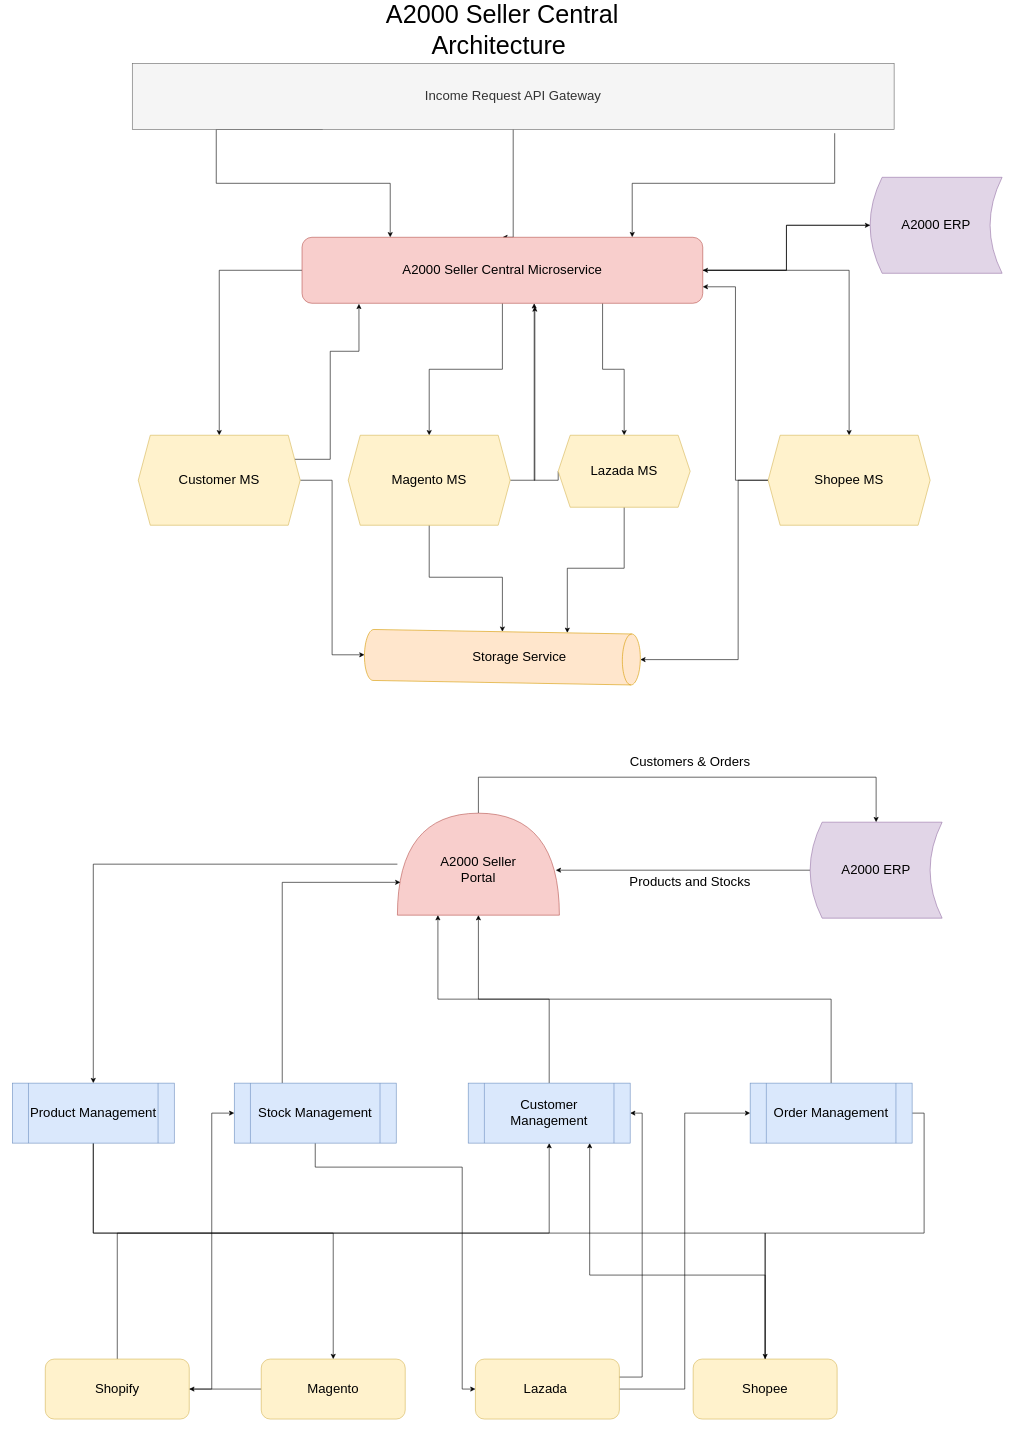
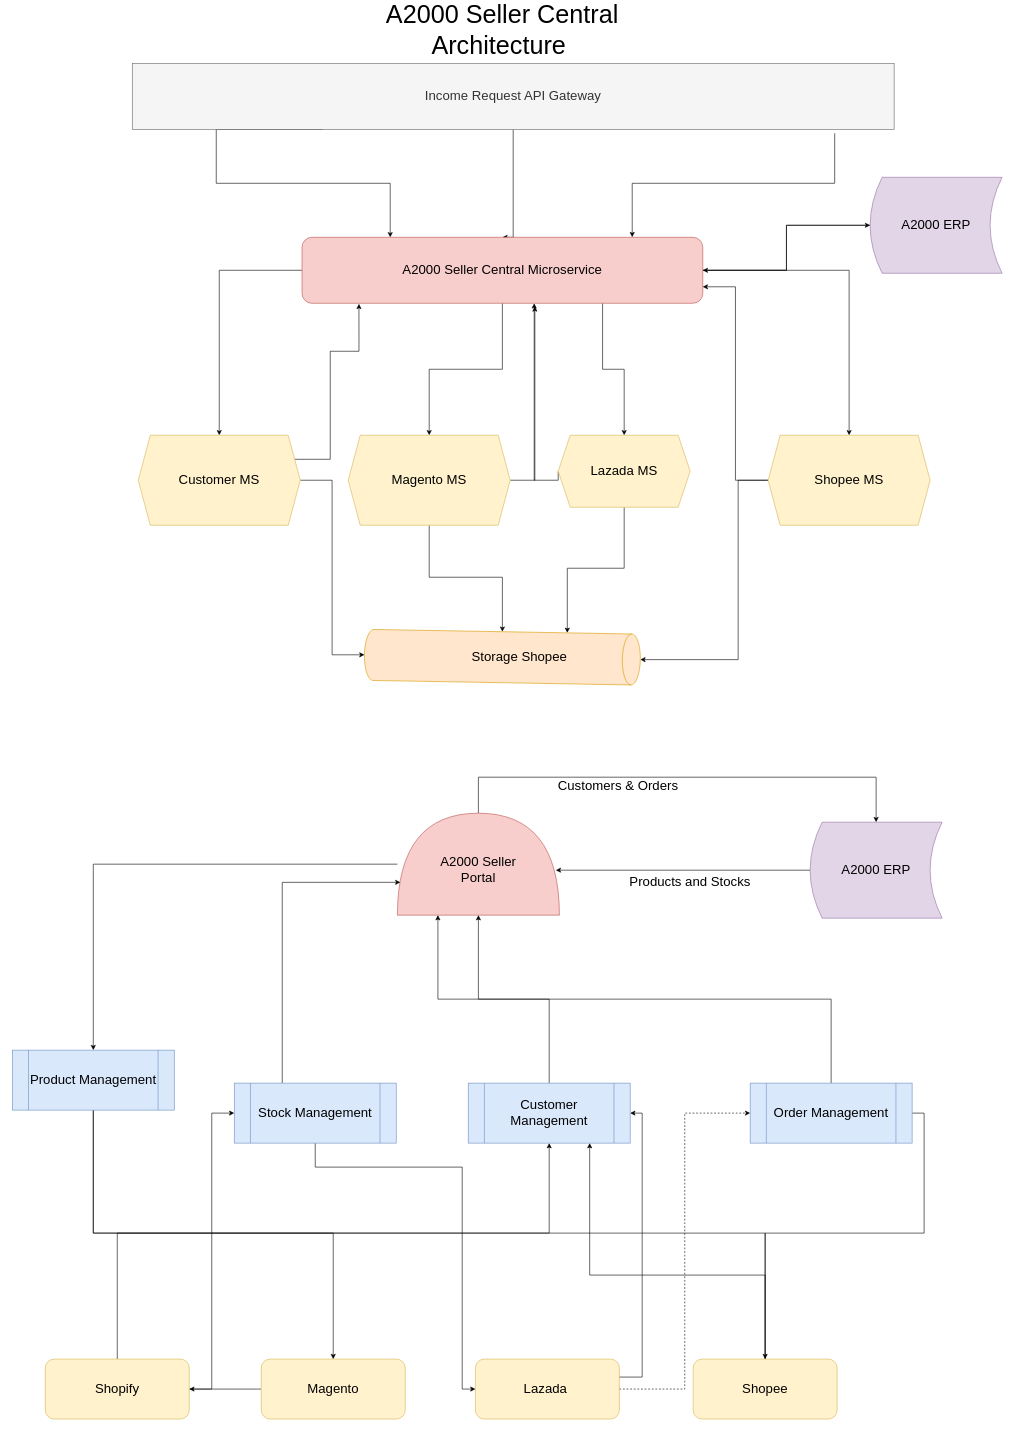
node "Storage Service": label "Storage Service" -> "Storage Shopee"
node "Customers & Orders": moved (690, 762) -> (618, 786)
node "Product Management": moved (93, 1113) -> (93, 1080)
edge "Lazada" -> "Order Management": style solid -> dashed
